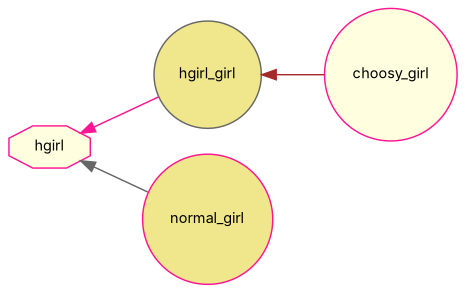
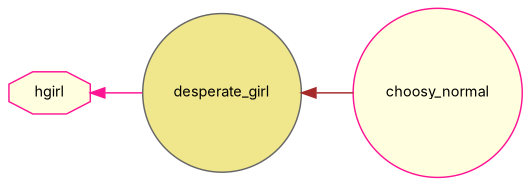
node "hgirl_girl": label "hgirl_girl" -> "desperate_girl"
node "choosy_girl": label "choosy_girl" -> "choosy_normal"
node "normal_girl": removed
